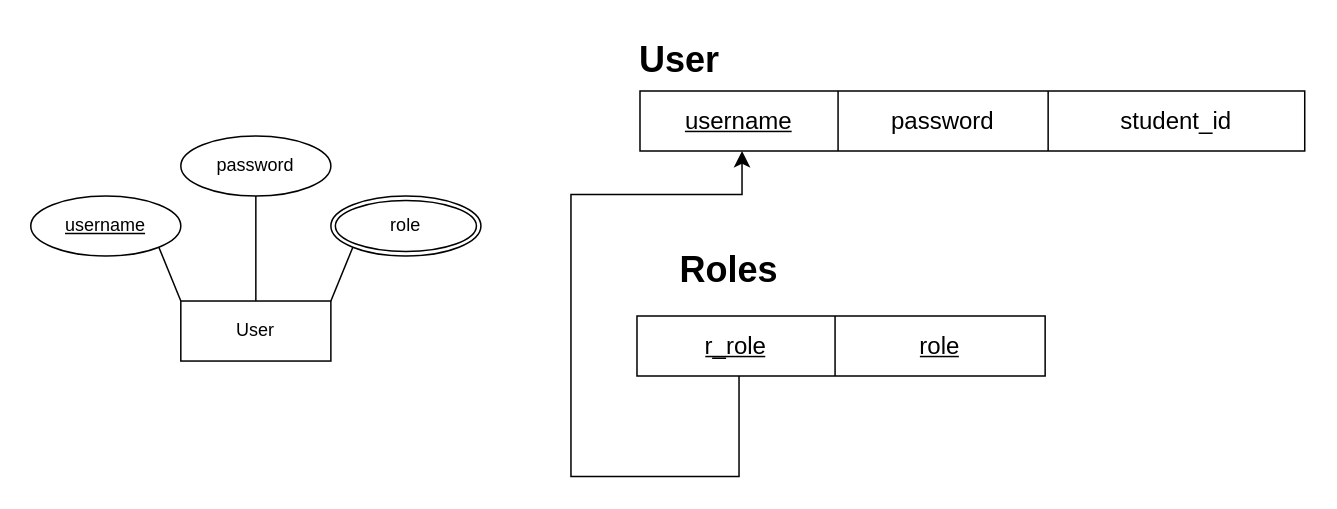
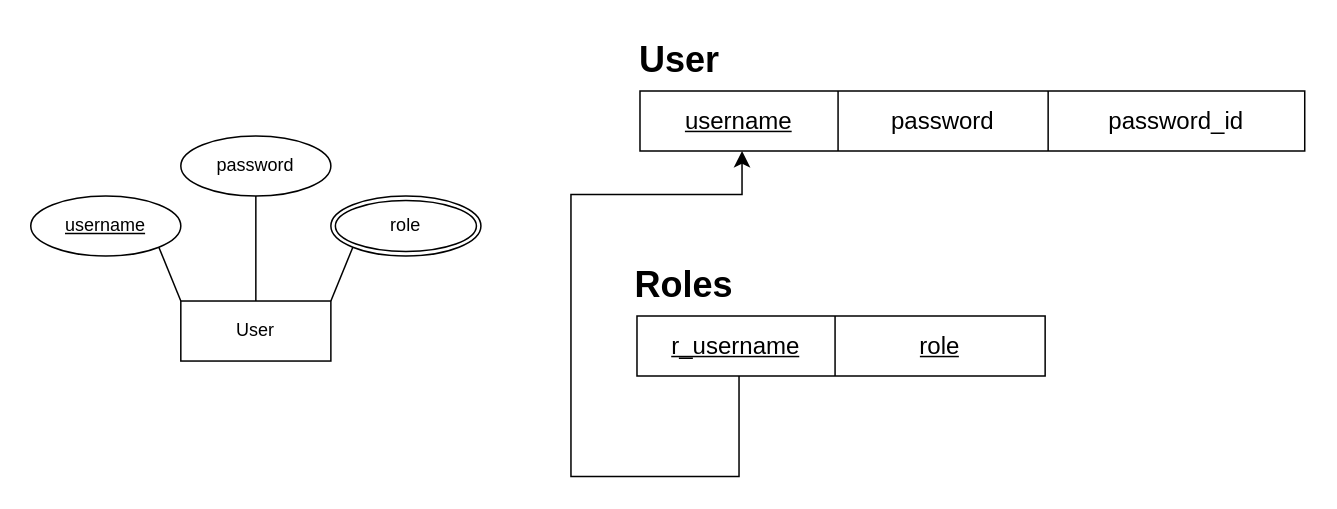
node "student_id": label "student_id" -> "password_id"
node "Roles": moved (728, 271) -> (683, 286)
node "r_role": label "r_role" -> "r_username"
